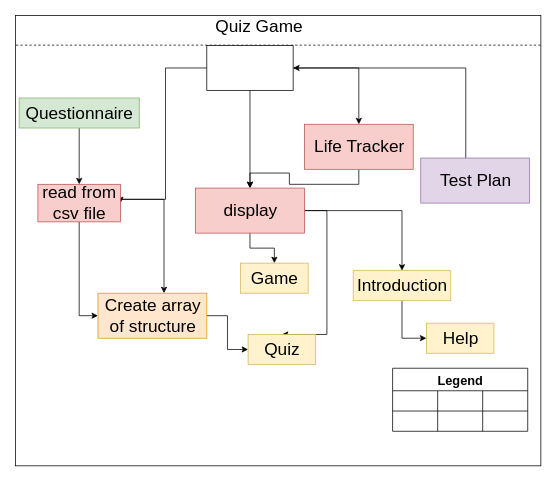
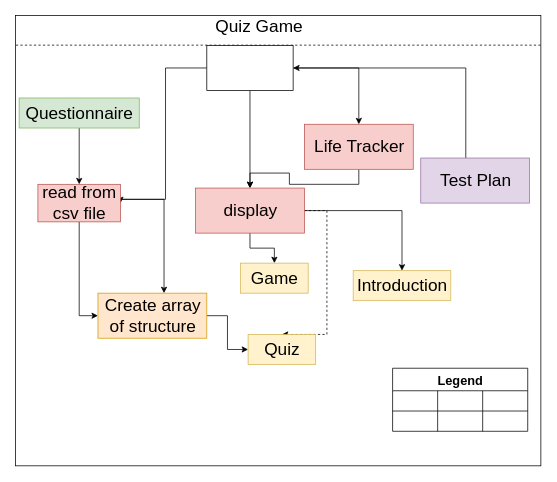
edge "display" -> "Quiz": style solid -> dashed
edge "Introduction" -> "Help": removed
node "Help": removed
